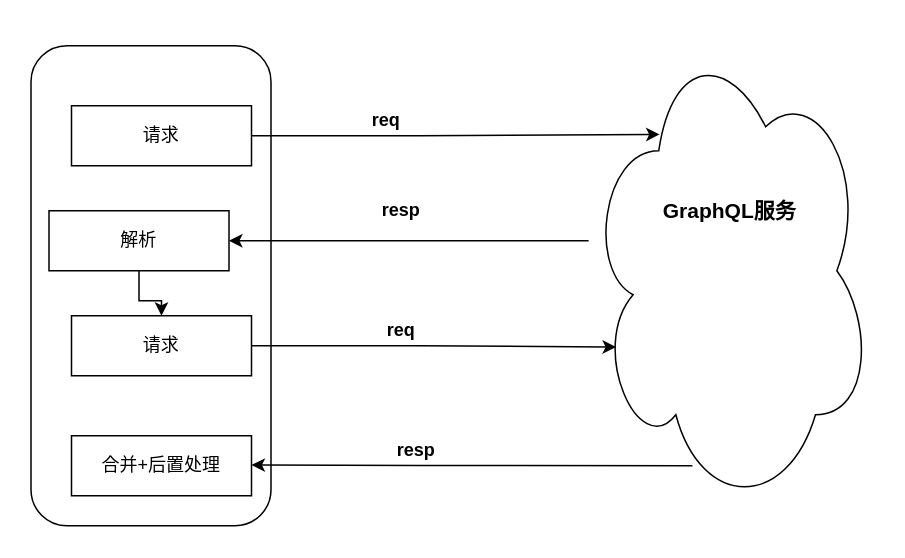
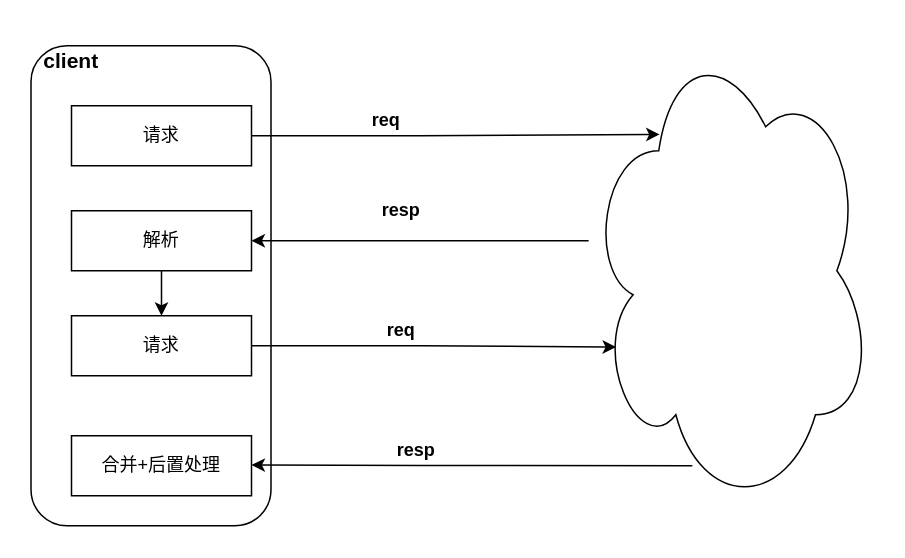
node "client": added
node "GraphQL服务": removed
node "解析": moved (139, 241) -> (161, 241)
